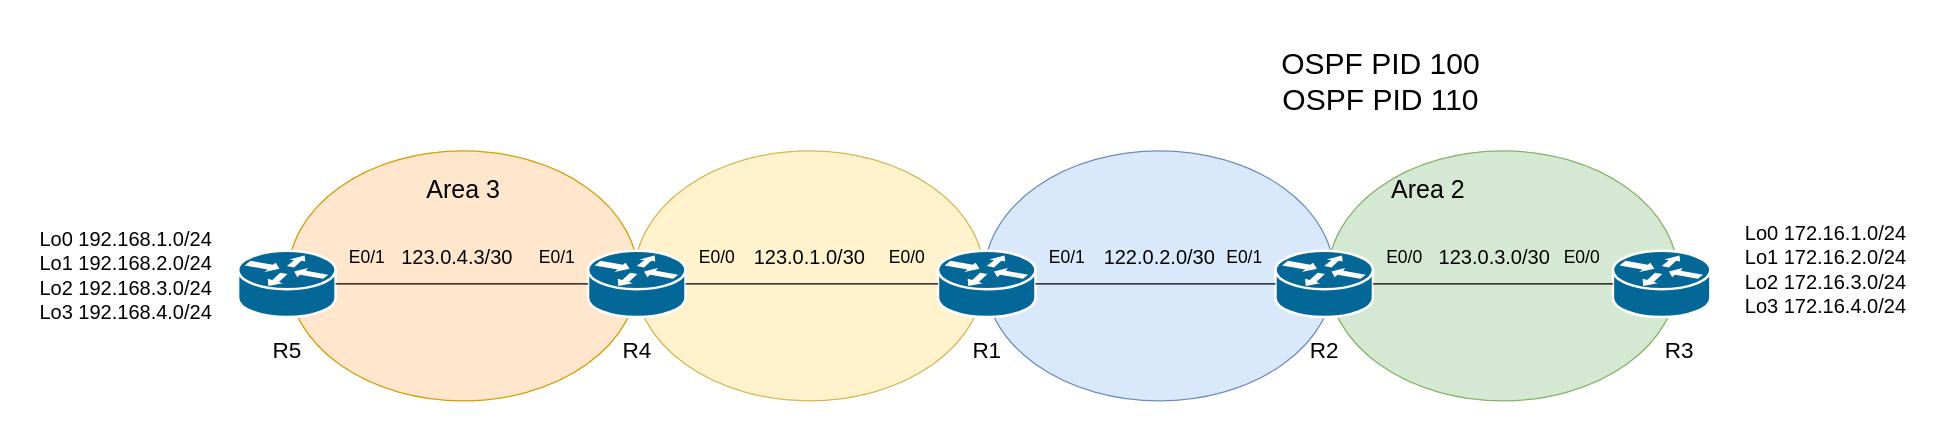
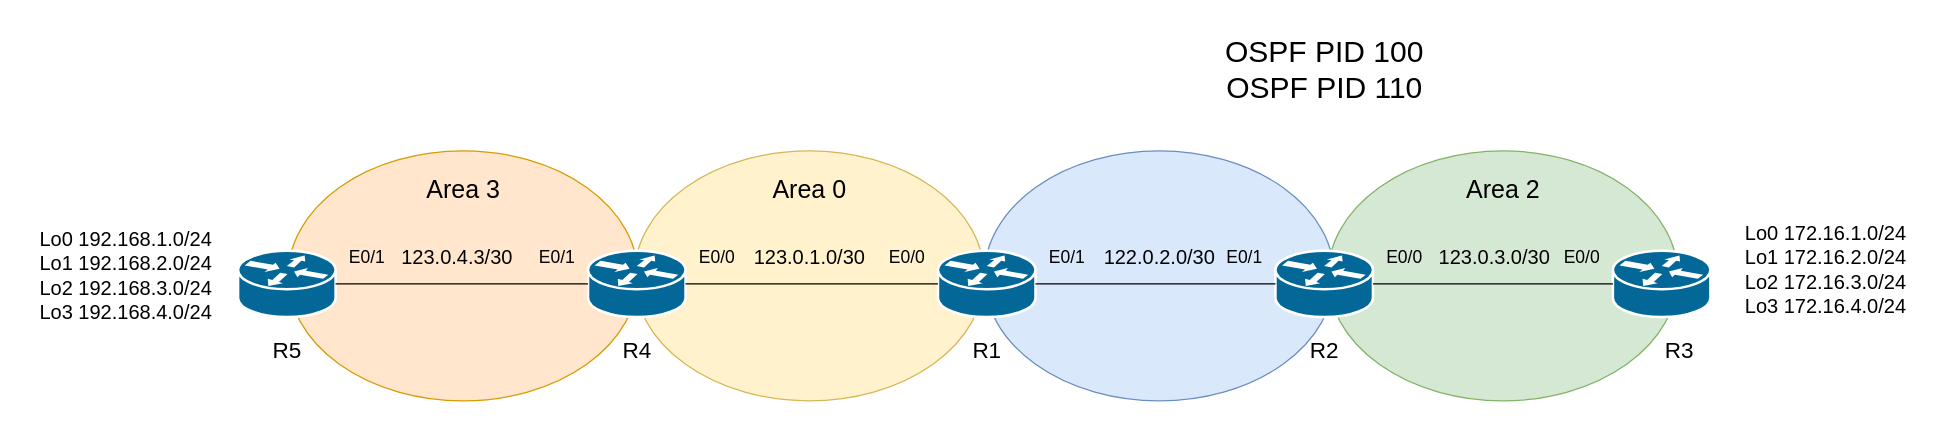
node "OSPF PID 100 OSPF PID 110": moved (1381, 82) -> (1324, 69)
node "Area 0": added
node "Area 2": moved (1428, 188) -> (1503, 188)
